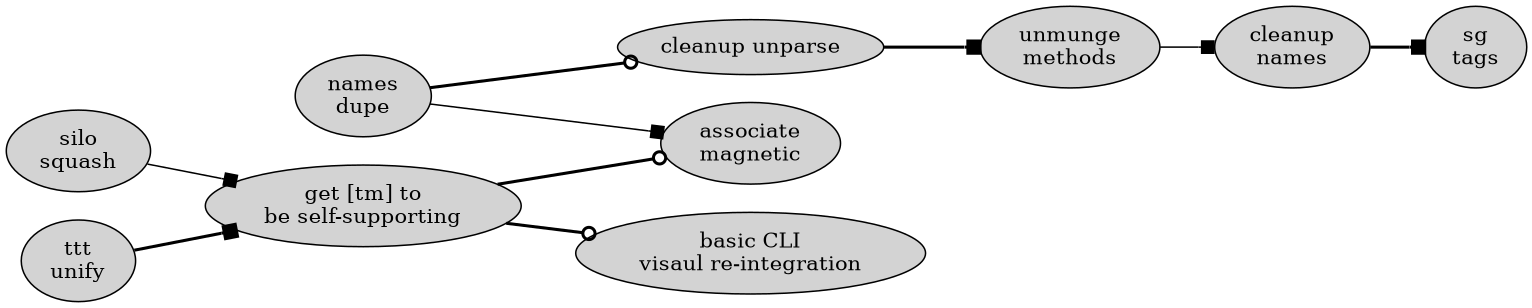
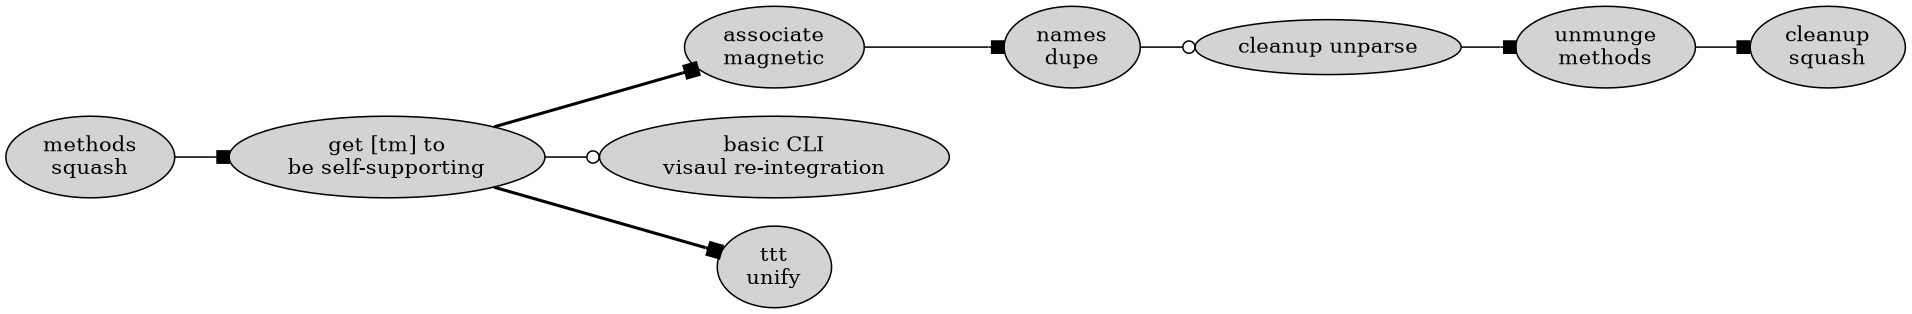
edge "cleanup unparse" -> "unmunge methods": style bold -> solid
node "cleanup names": label "cleanup names" -> "cleanup squash"
node "sg tags": removed
edge "names dupe" -> "cleanup unparse": style bold -> solid
edge "names dupe" -> "associate magnetic": reversed
node "silo squash": label "silo squash" -> "methods squash"
edge "get [tm] to be self-supporting" -> "associate magnetic": arrowhead odot -> box
edge "get [tm] to be self-supporting" -> "basic CLI visaul re-integration": style bold -> solid
edge "ttt unify" -> "get [tm] to be self-supporting": reversed
